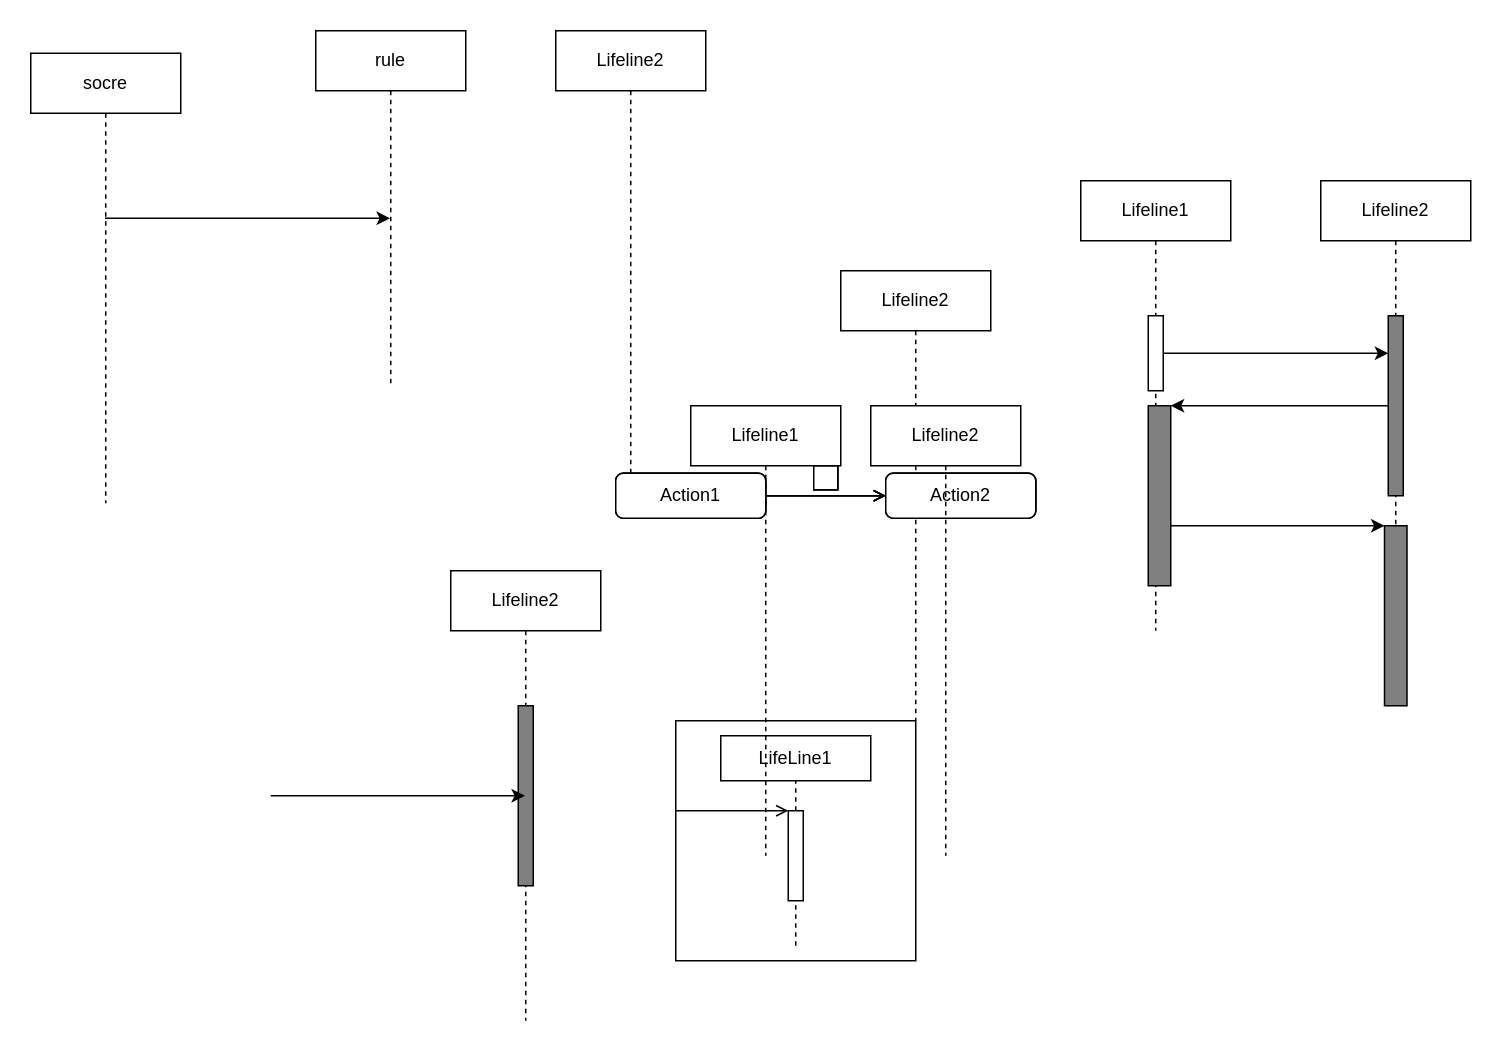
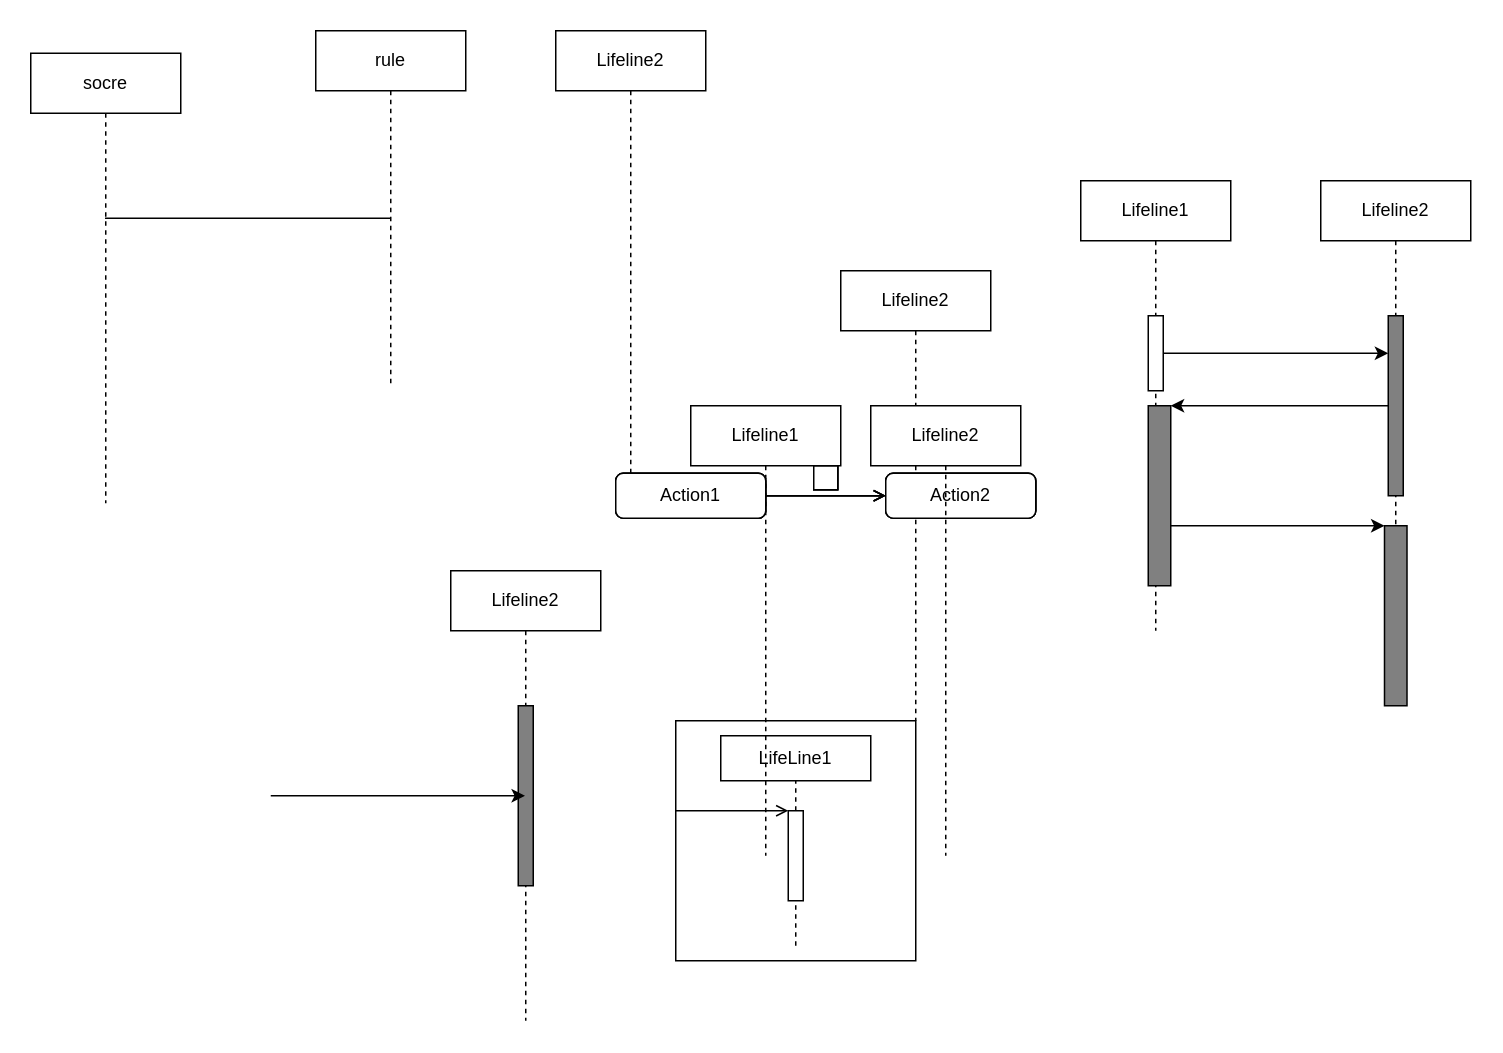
edge "socre" -> "rule": arrowhead classic -> none
